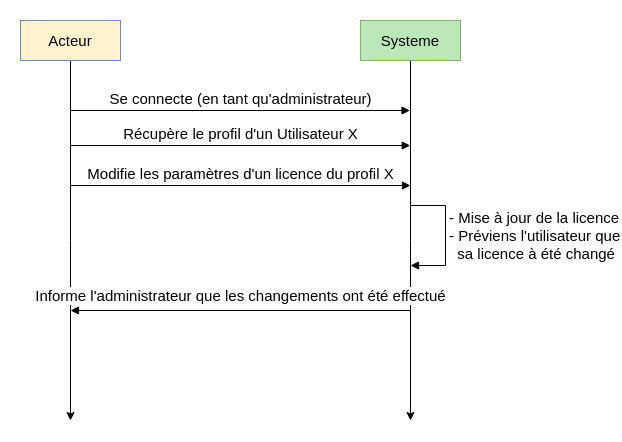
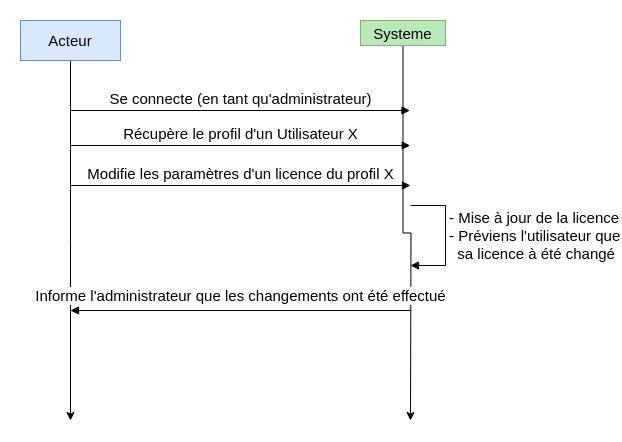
node "Acteur": fillcolor #fff2cc -> #dae8fc
node "Systeme": size 100x40 -> 85x25
